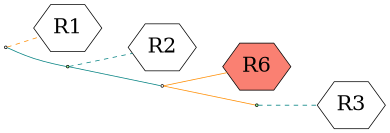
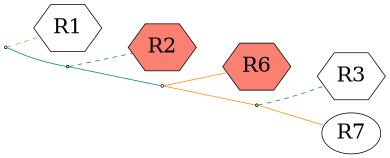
node "R2": fillcolor white -> salmon
node "R7": added
